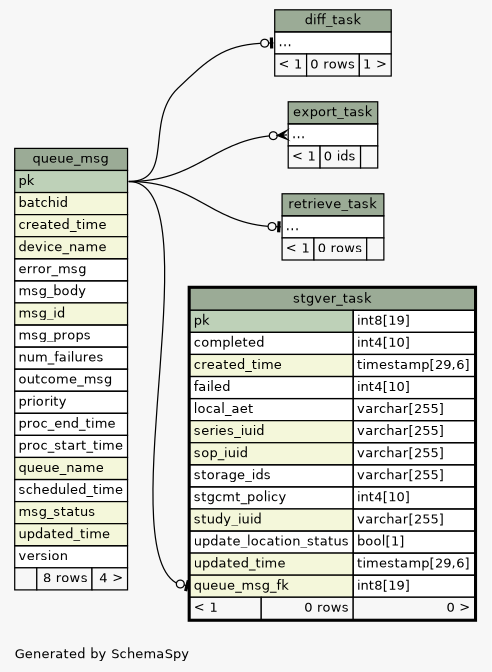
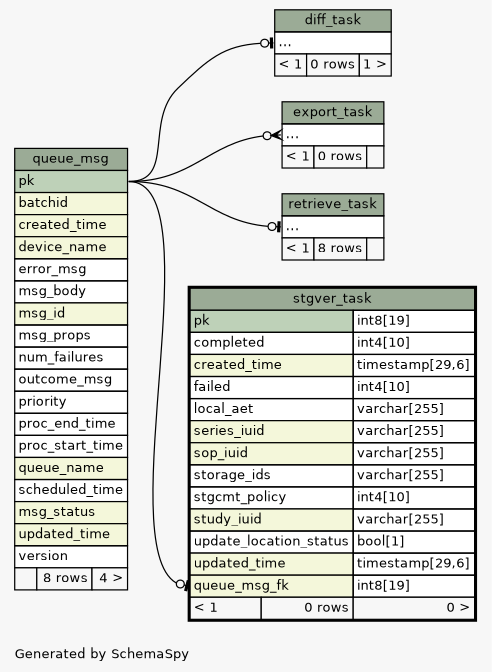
node "export_task": text "0 ids" -> "0 rows"
node "retrieve_task": text "0 rows" -> "8 rows"
